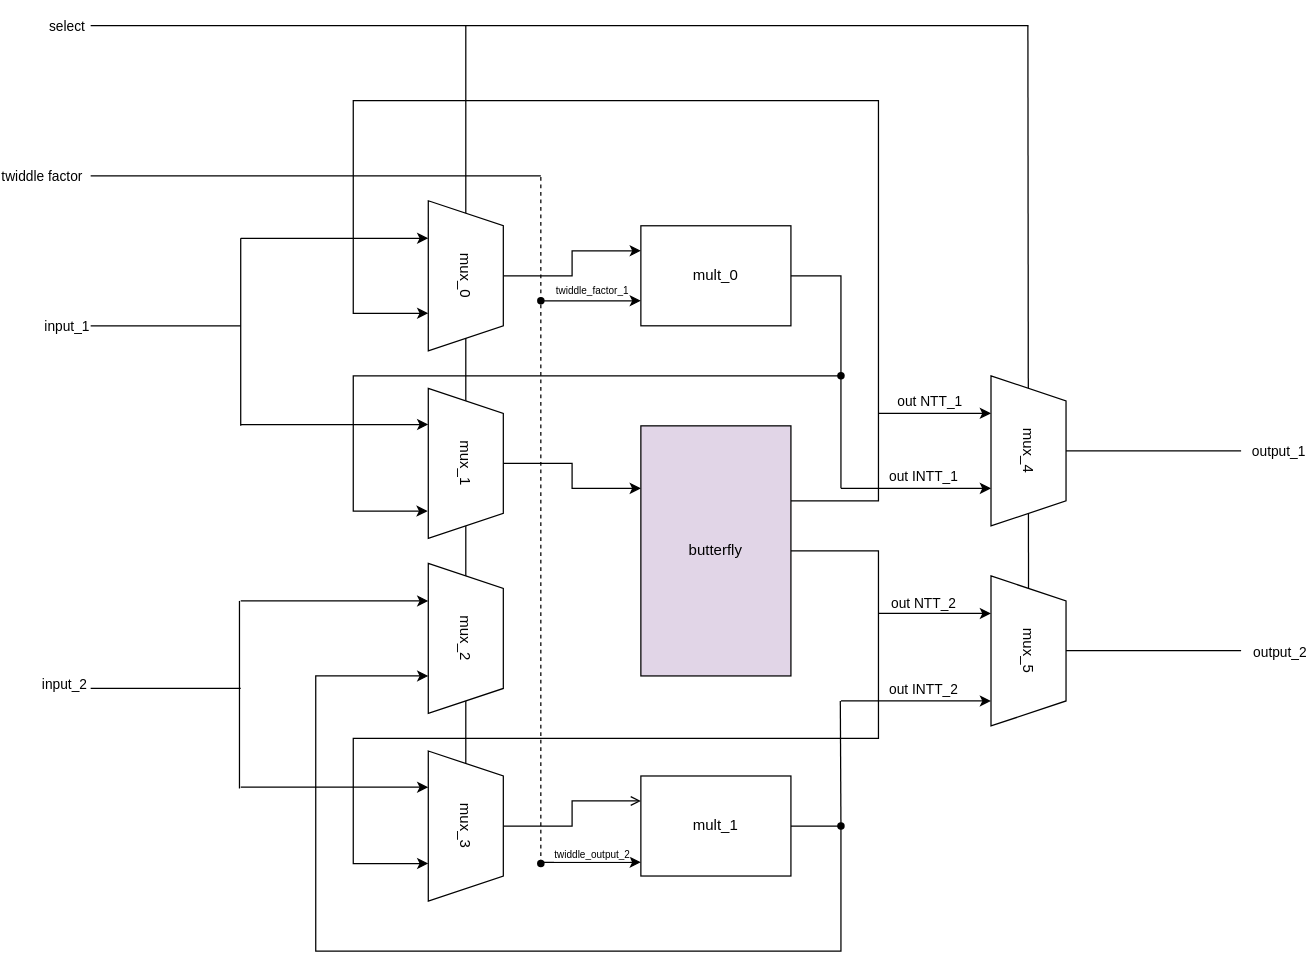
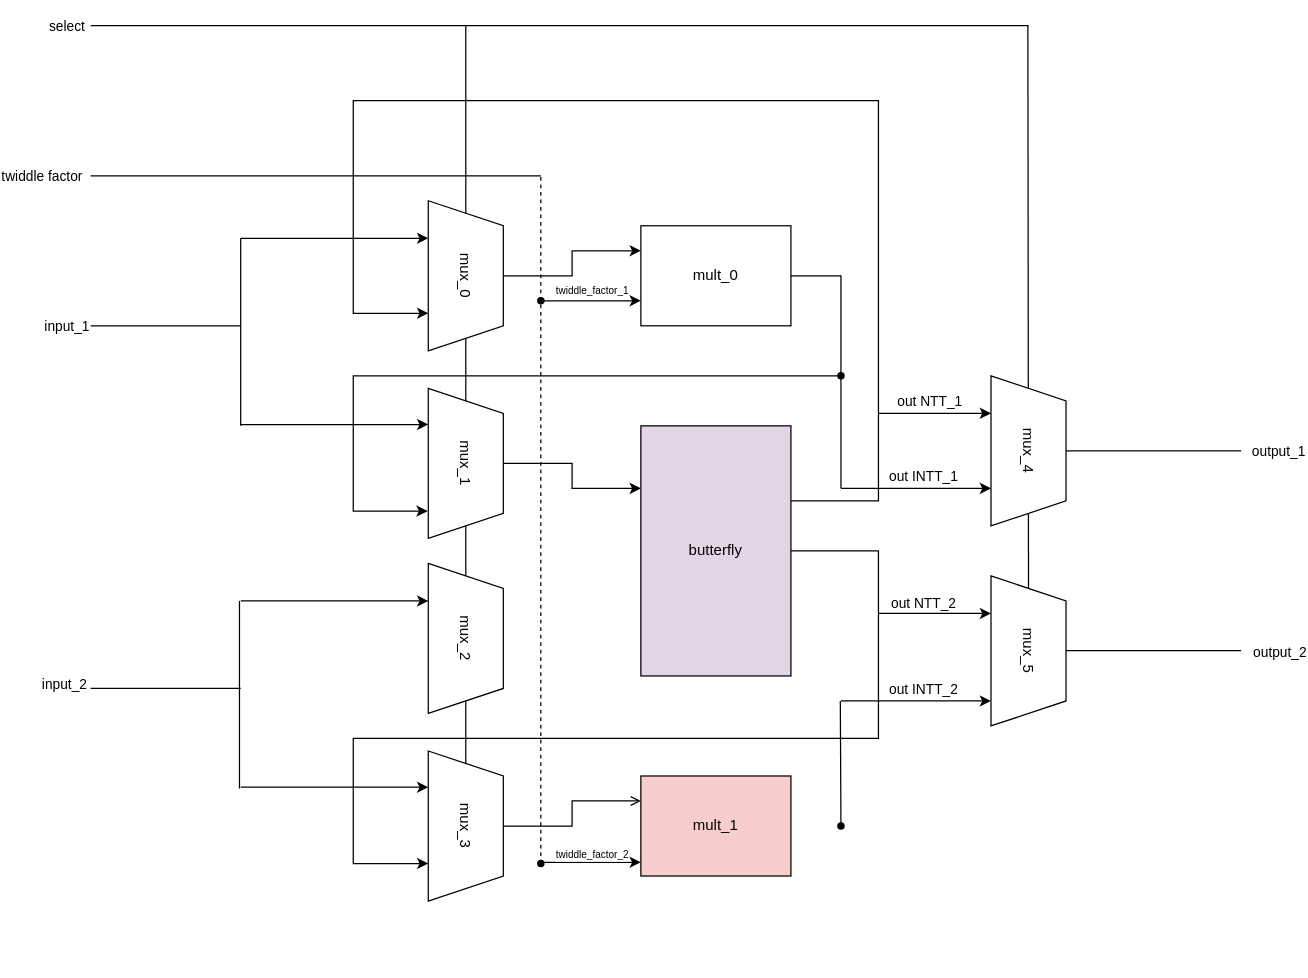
node "mult_1": fillcolor #ffffff -> #f8cecc
node "twiddle_output_2": label "twiddle_output_2" -> "twiddle_factor_2"
edge "mult_1" -> "mux_2": removed
